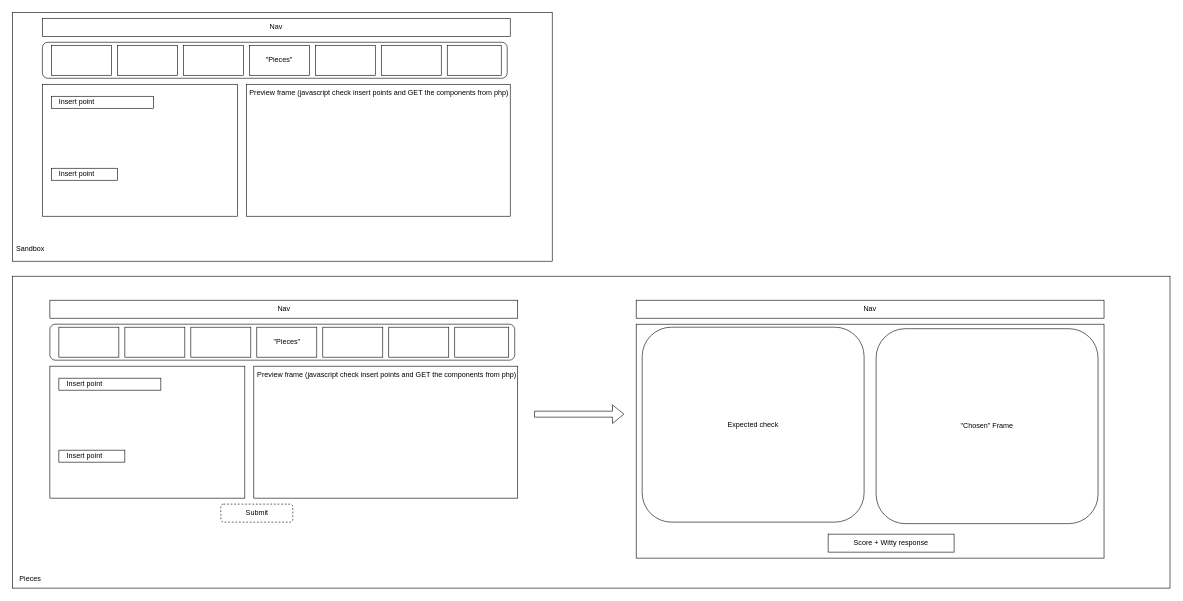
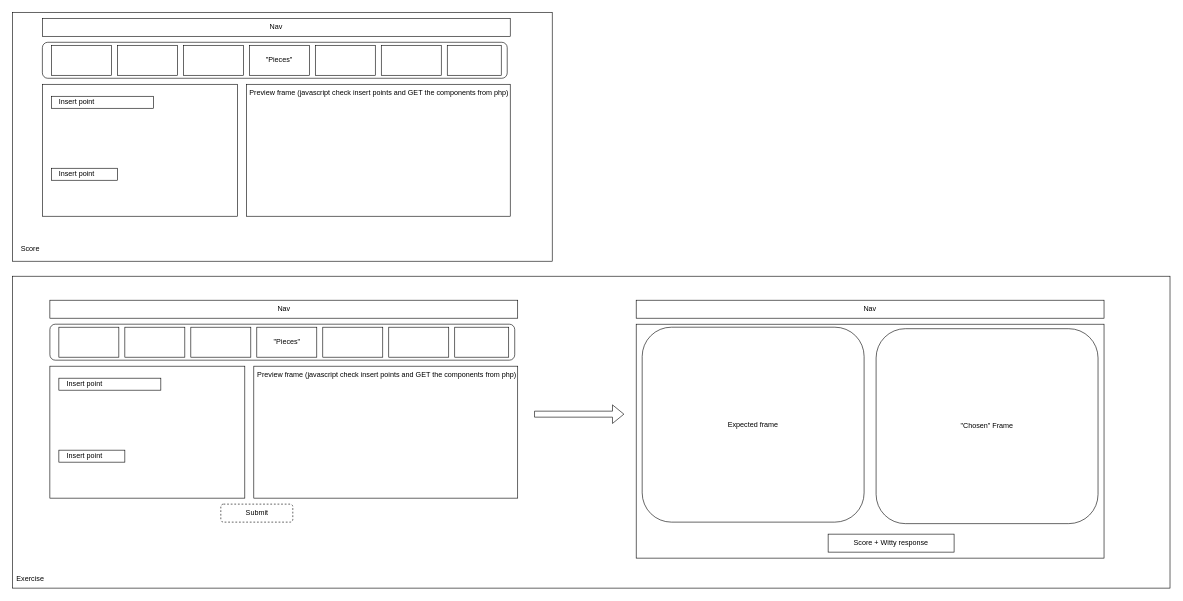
node "Sandbox": label "Sandbox" -> "Score"
node "Expected check": label "Expected check" -> "Expected frame"
node "Pieces": label "Pieces" -> "Exercise"
